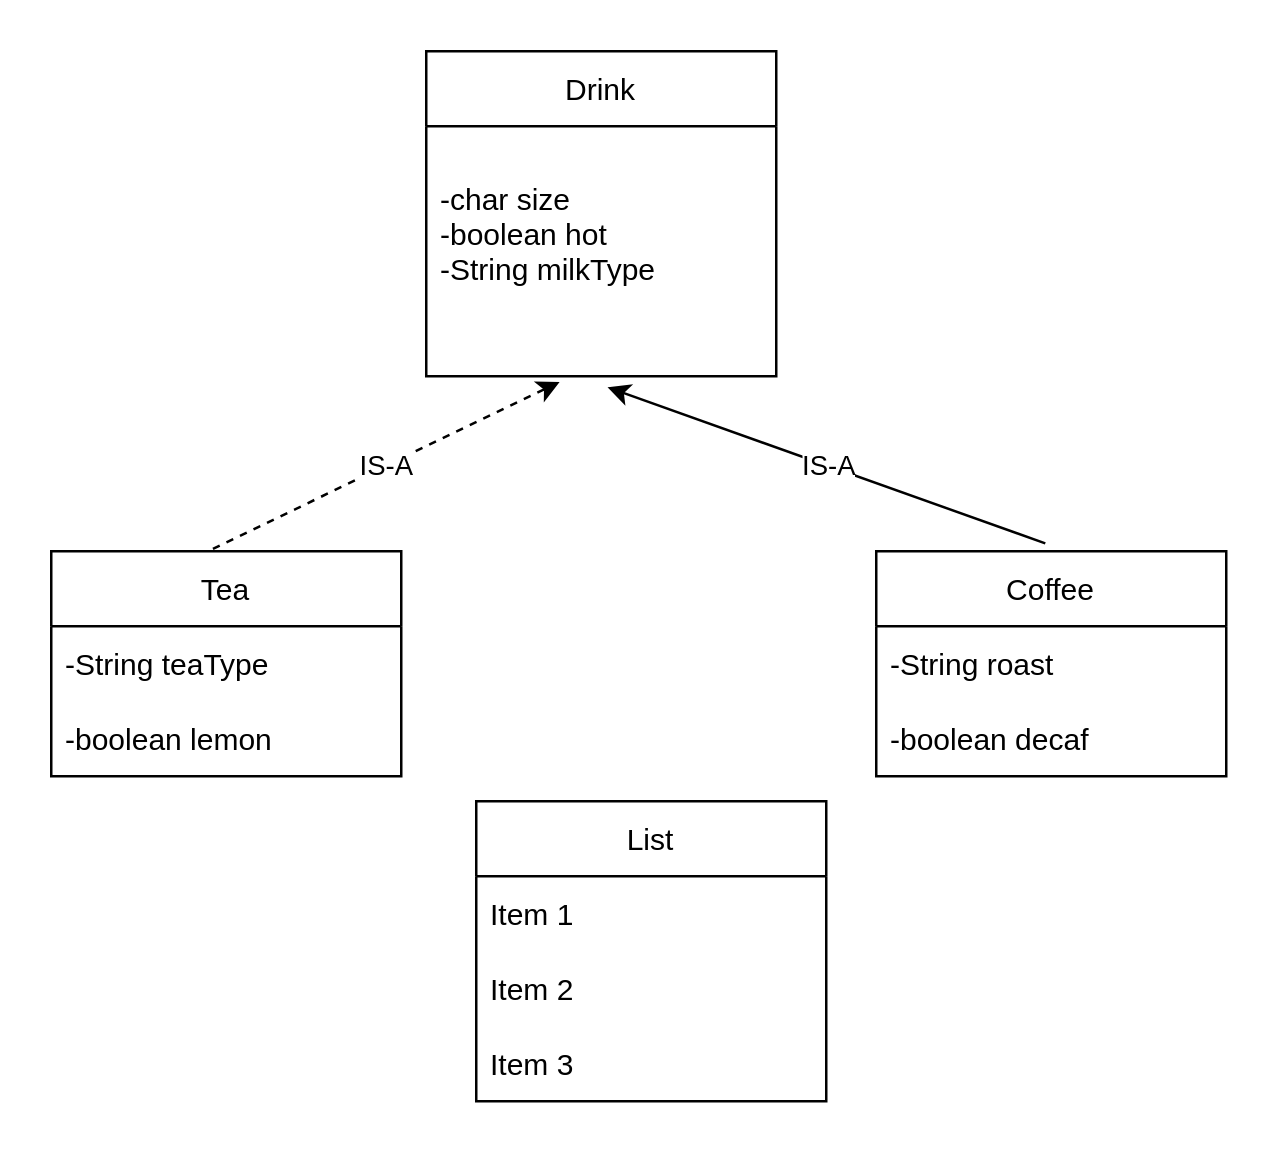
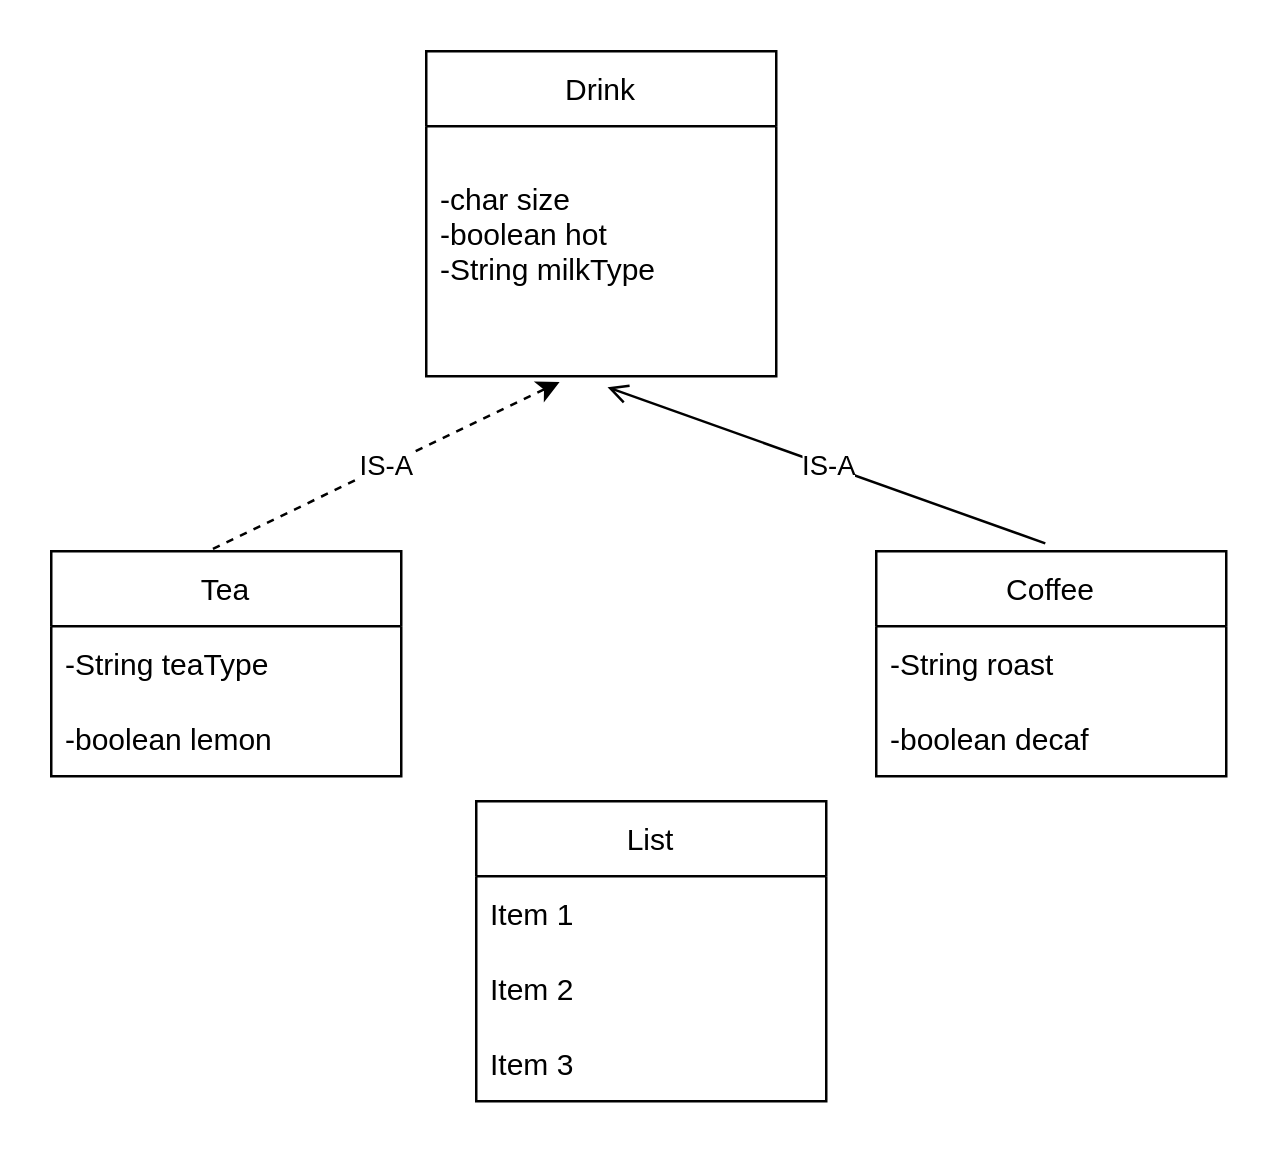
edge "Coffee" -> "-char size -boolean hot -String milkType": arrowhead classic -> open
